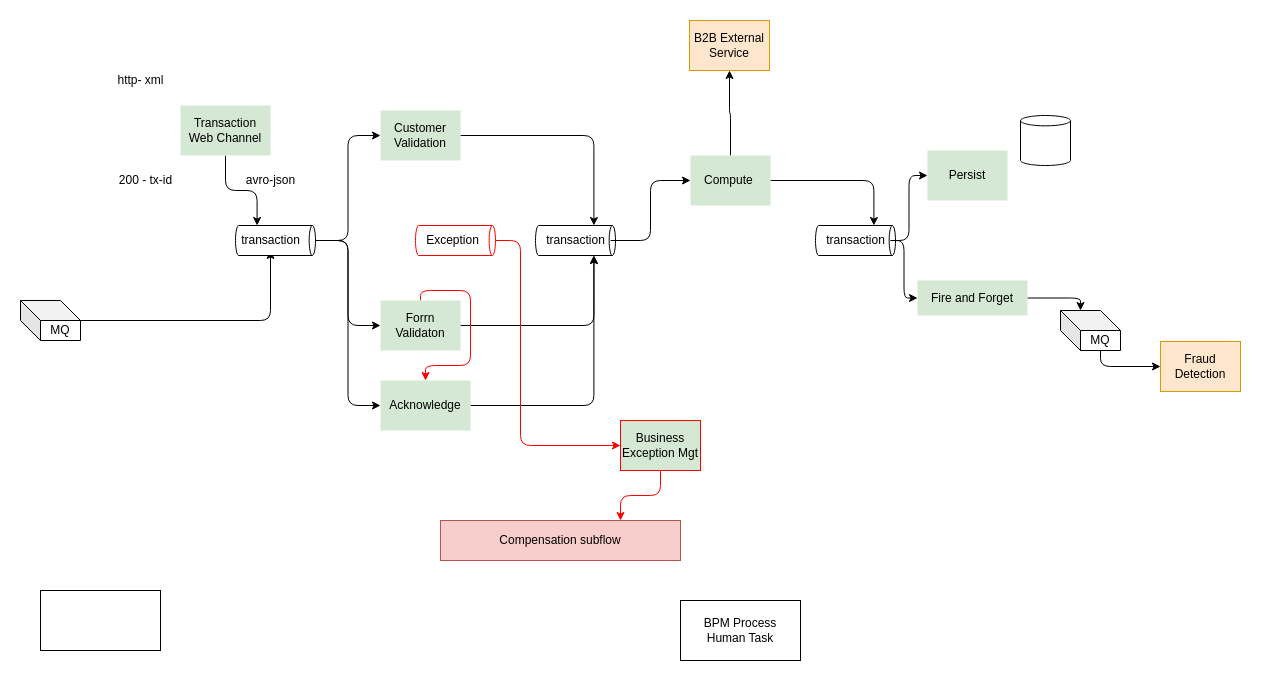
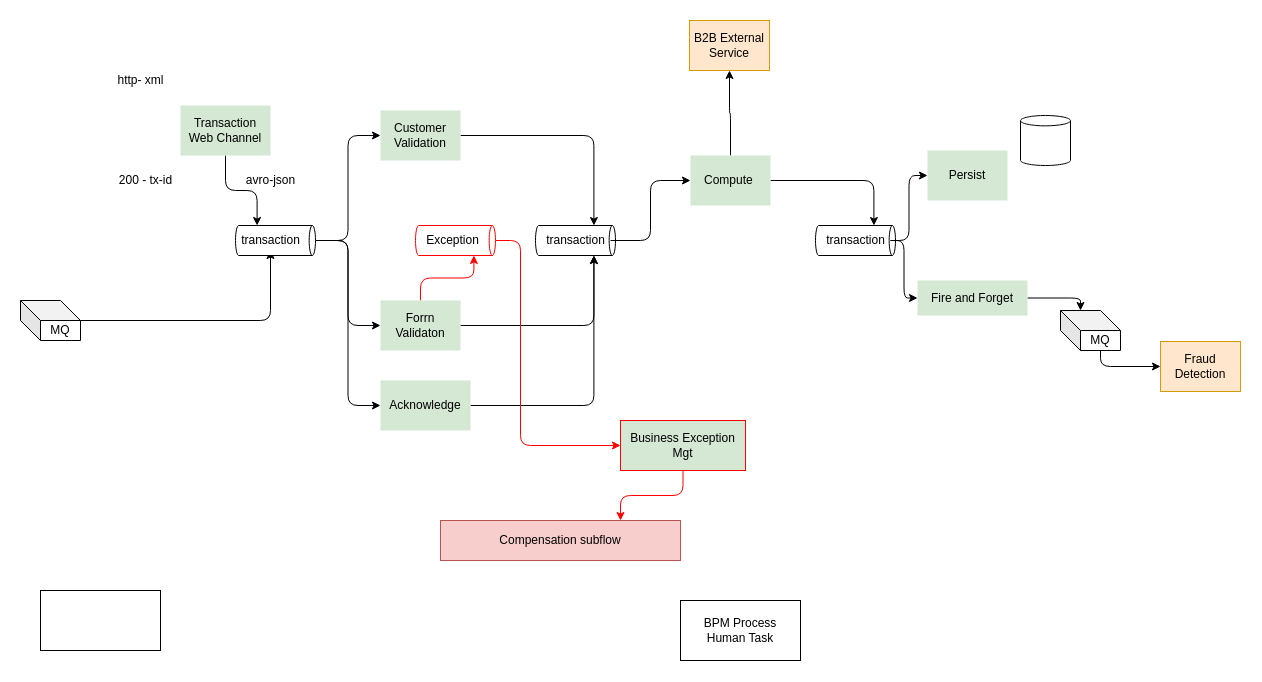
edge "Forrn Validaton" -> "Acknowledge": now "Forrn Validaton" -> "Exception"
node "Business Exception Mgt": size 80x50 -> 125x50
